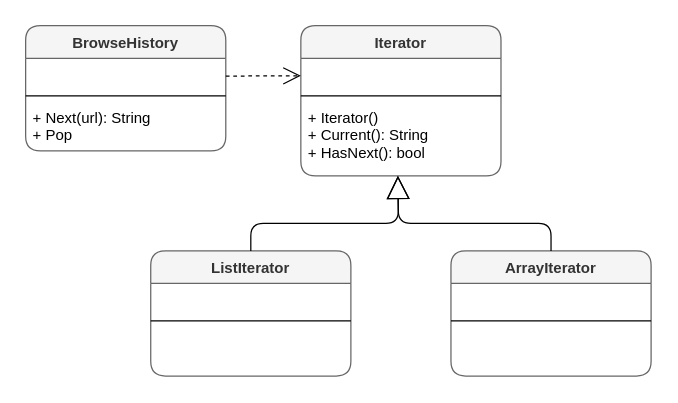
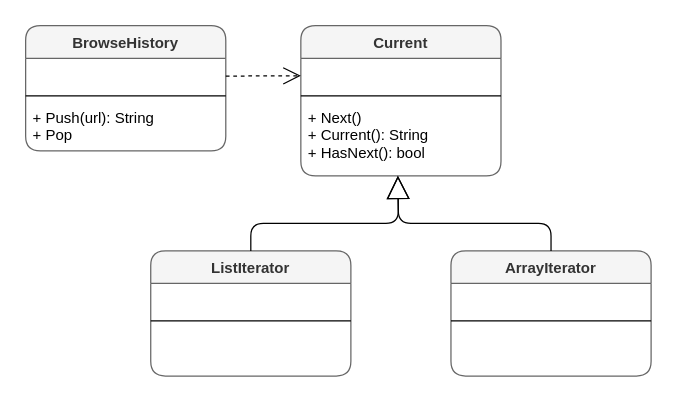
node "Iterator": label "Iterator" -> "Current"
node "+ Next(url): String + Pop": label "+ Next(url): String + Pop" -> "+ Push(url): String + Pop"
node "+ Iterator() + Current(): String + HasNext(): bool": label "+ Iterator() + Current(): String + HasNext(): bool" -> "+ Next() + Current(): String + HasNext(): bool"
